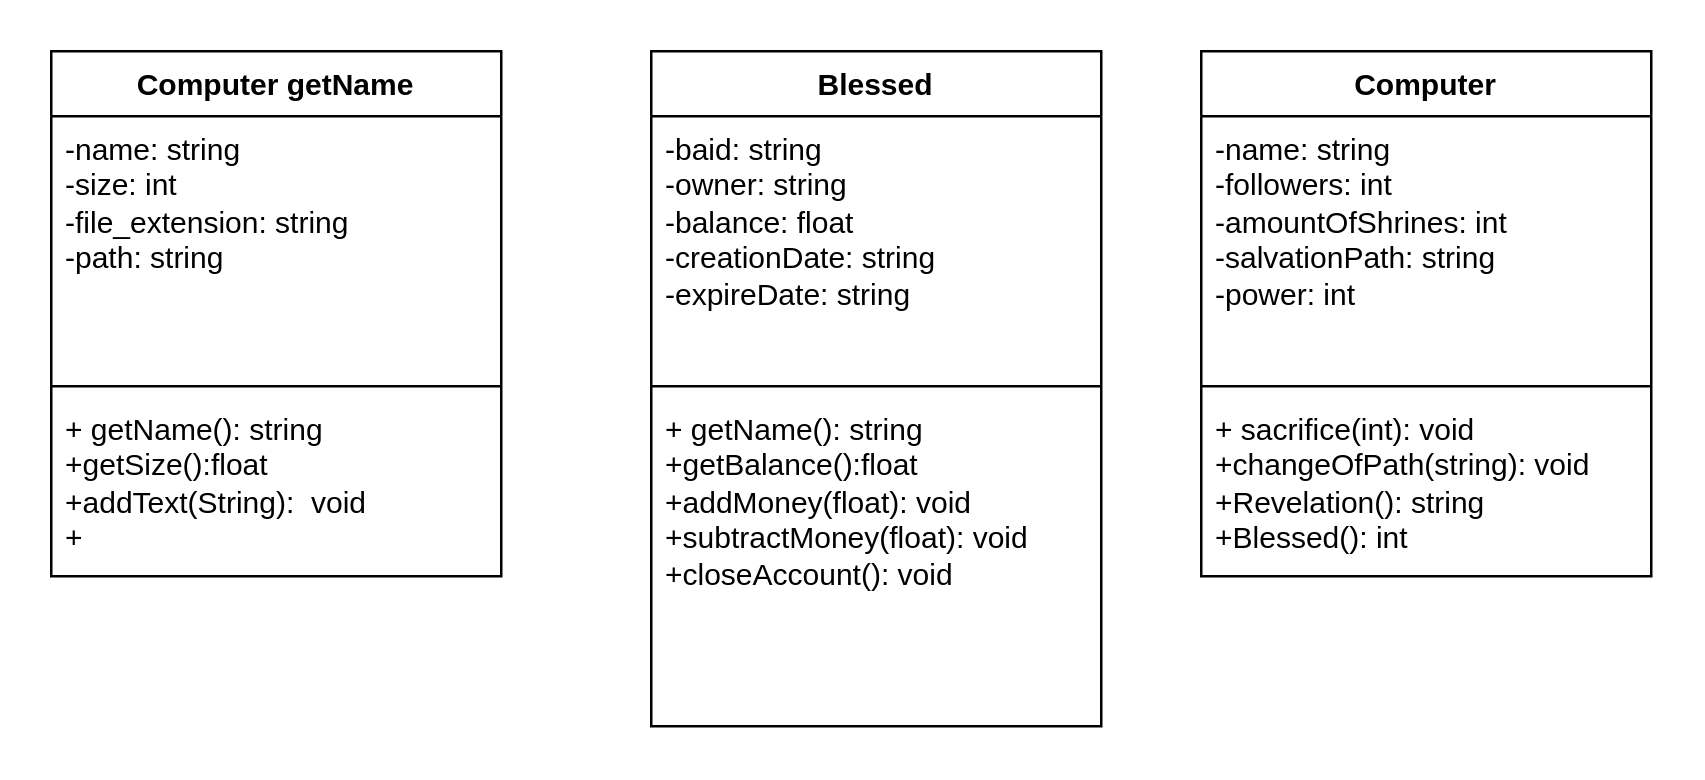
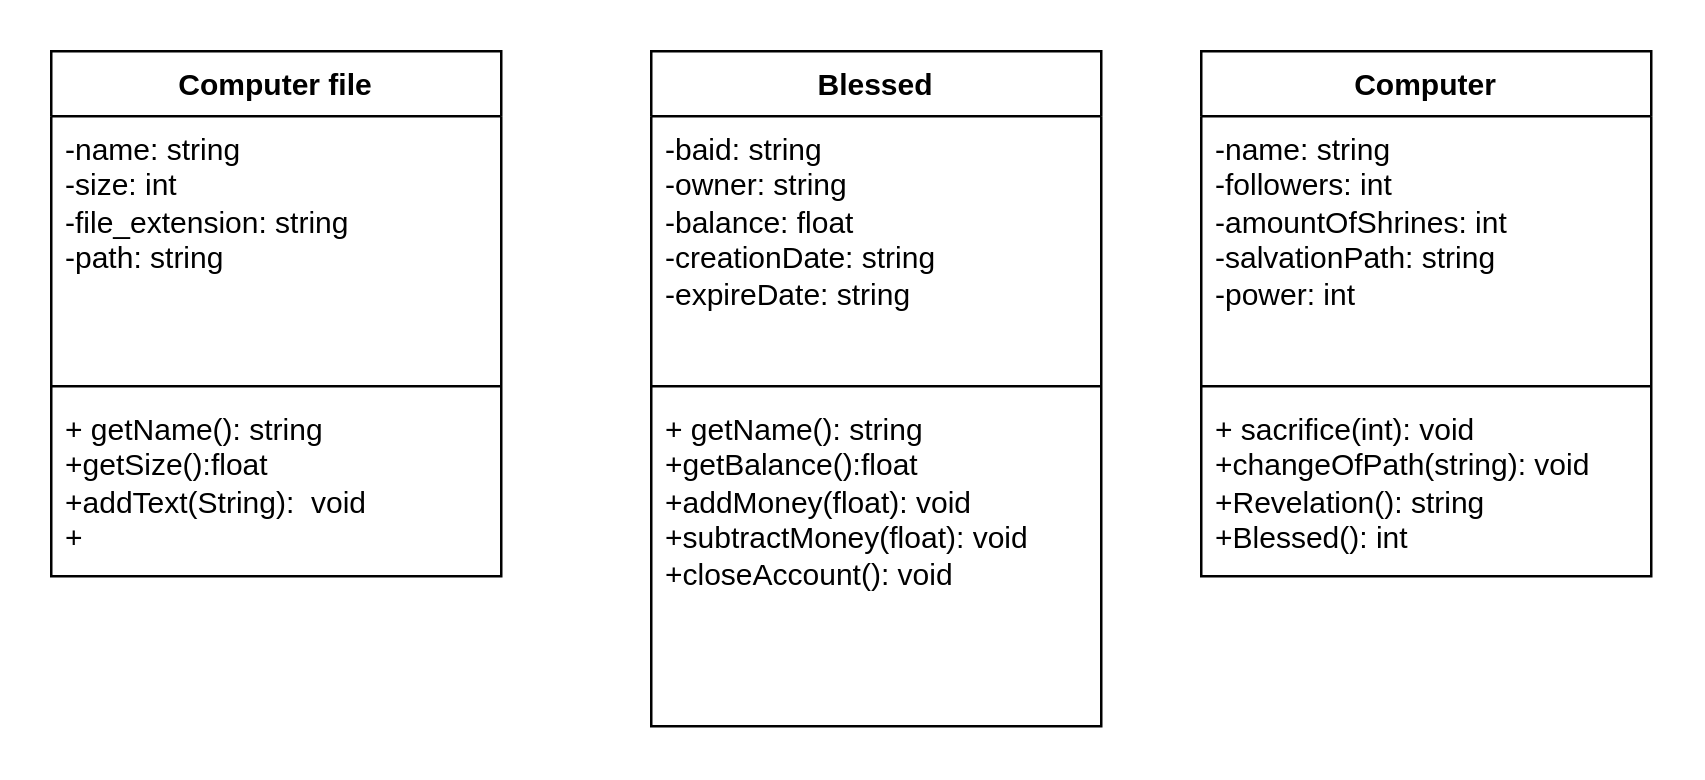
node "Computer getName": label "Computer getName" -> "Computer file"
